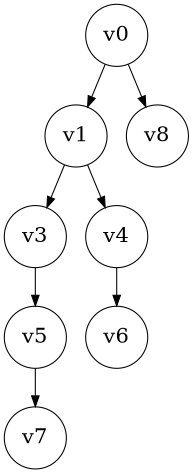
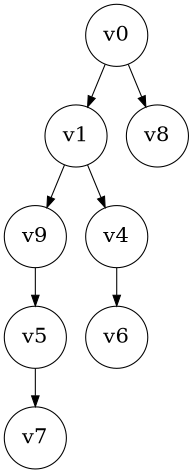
node "v3": label "v3" -> "v9"
